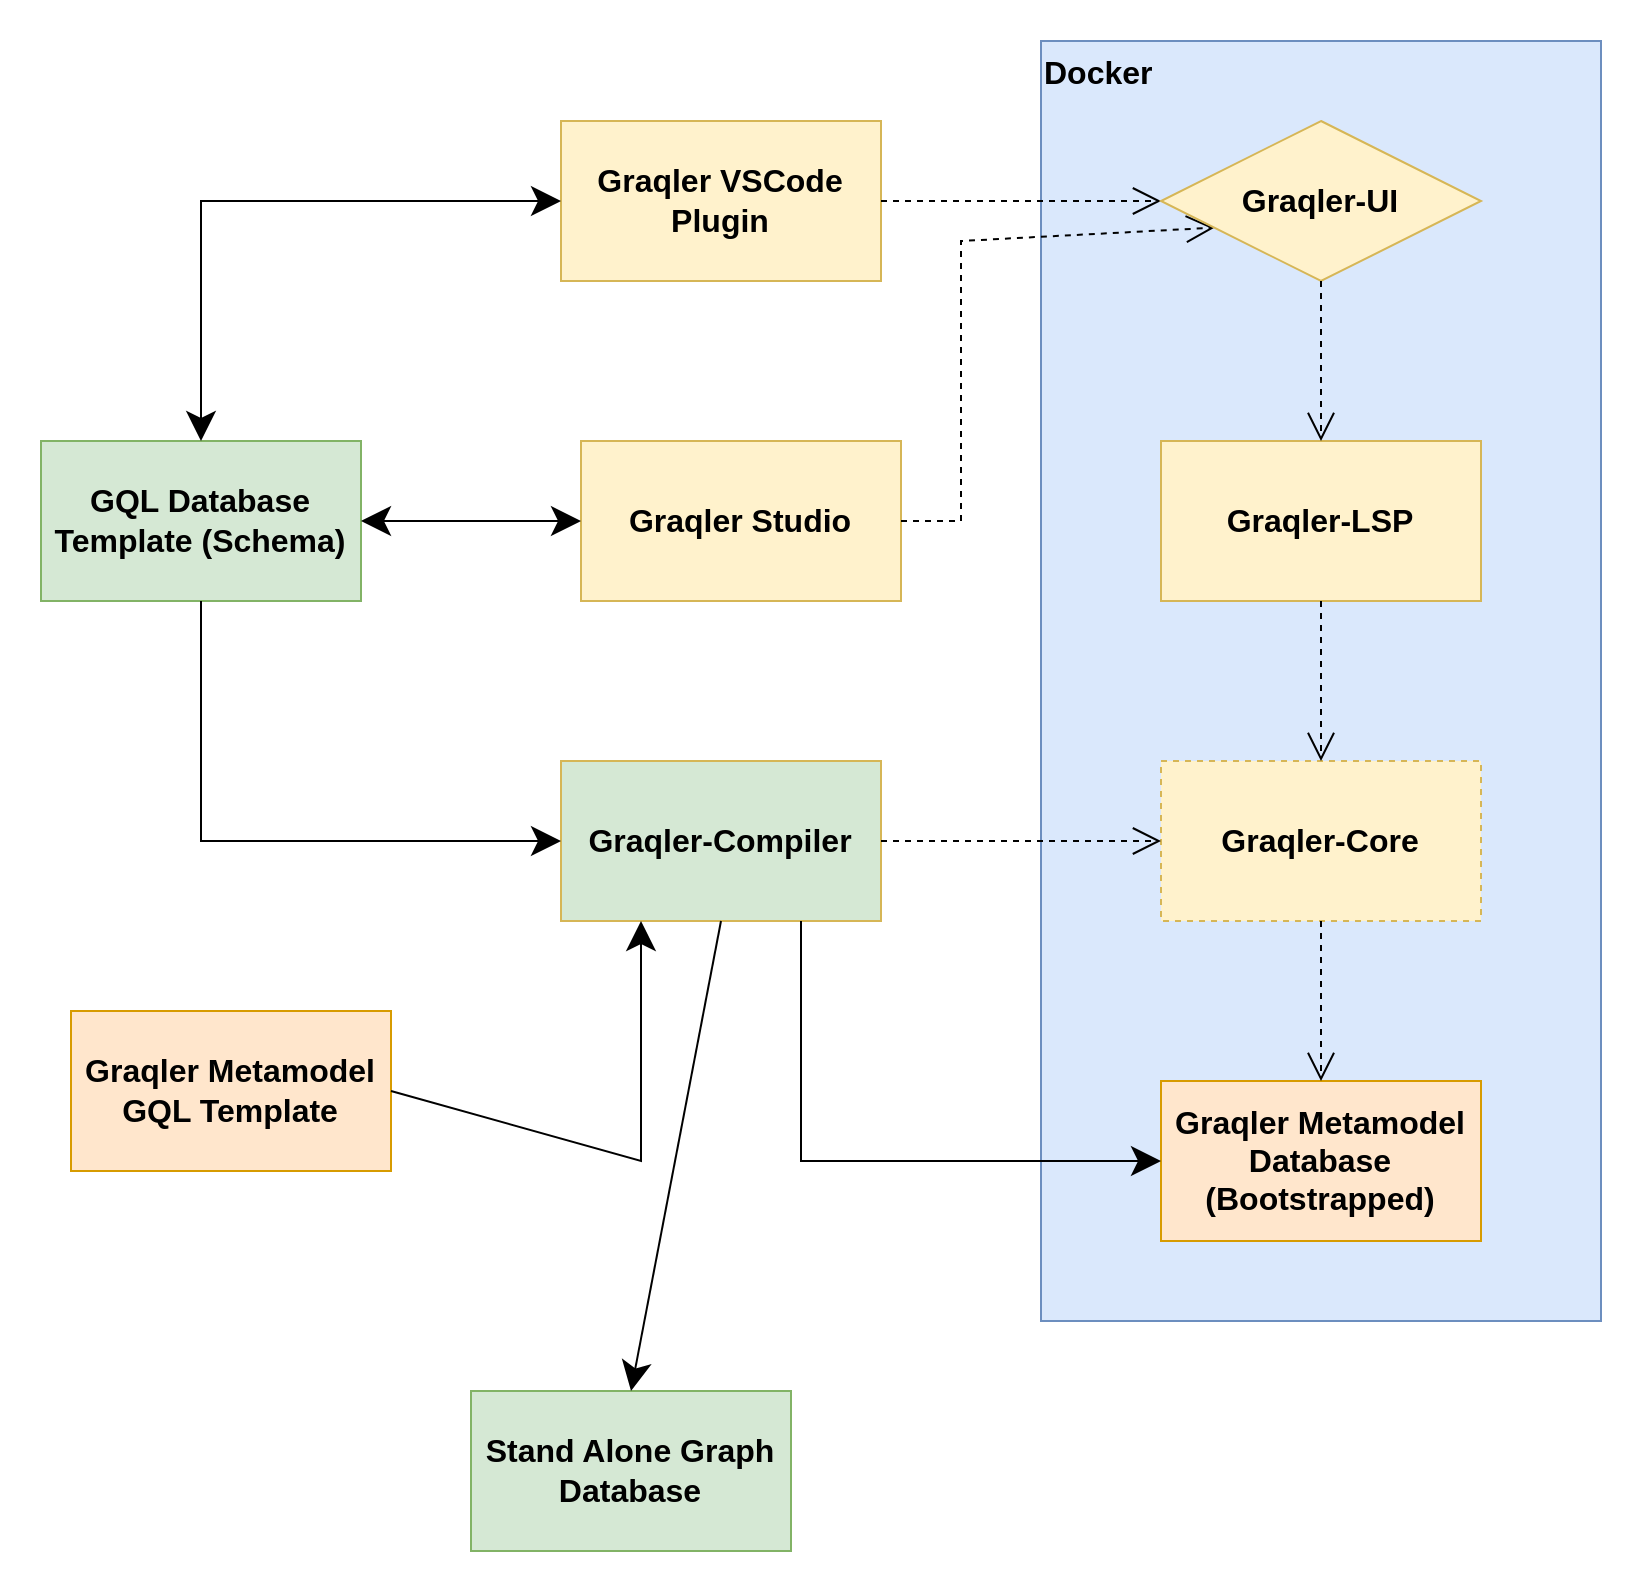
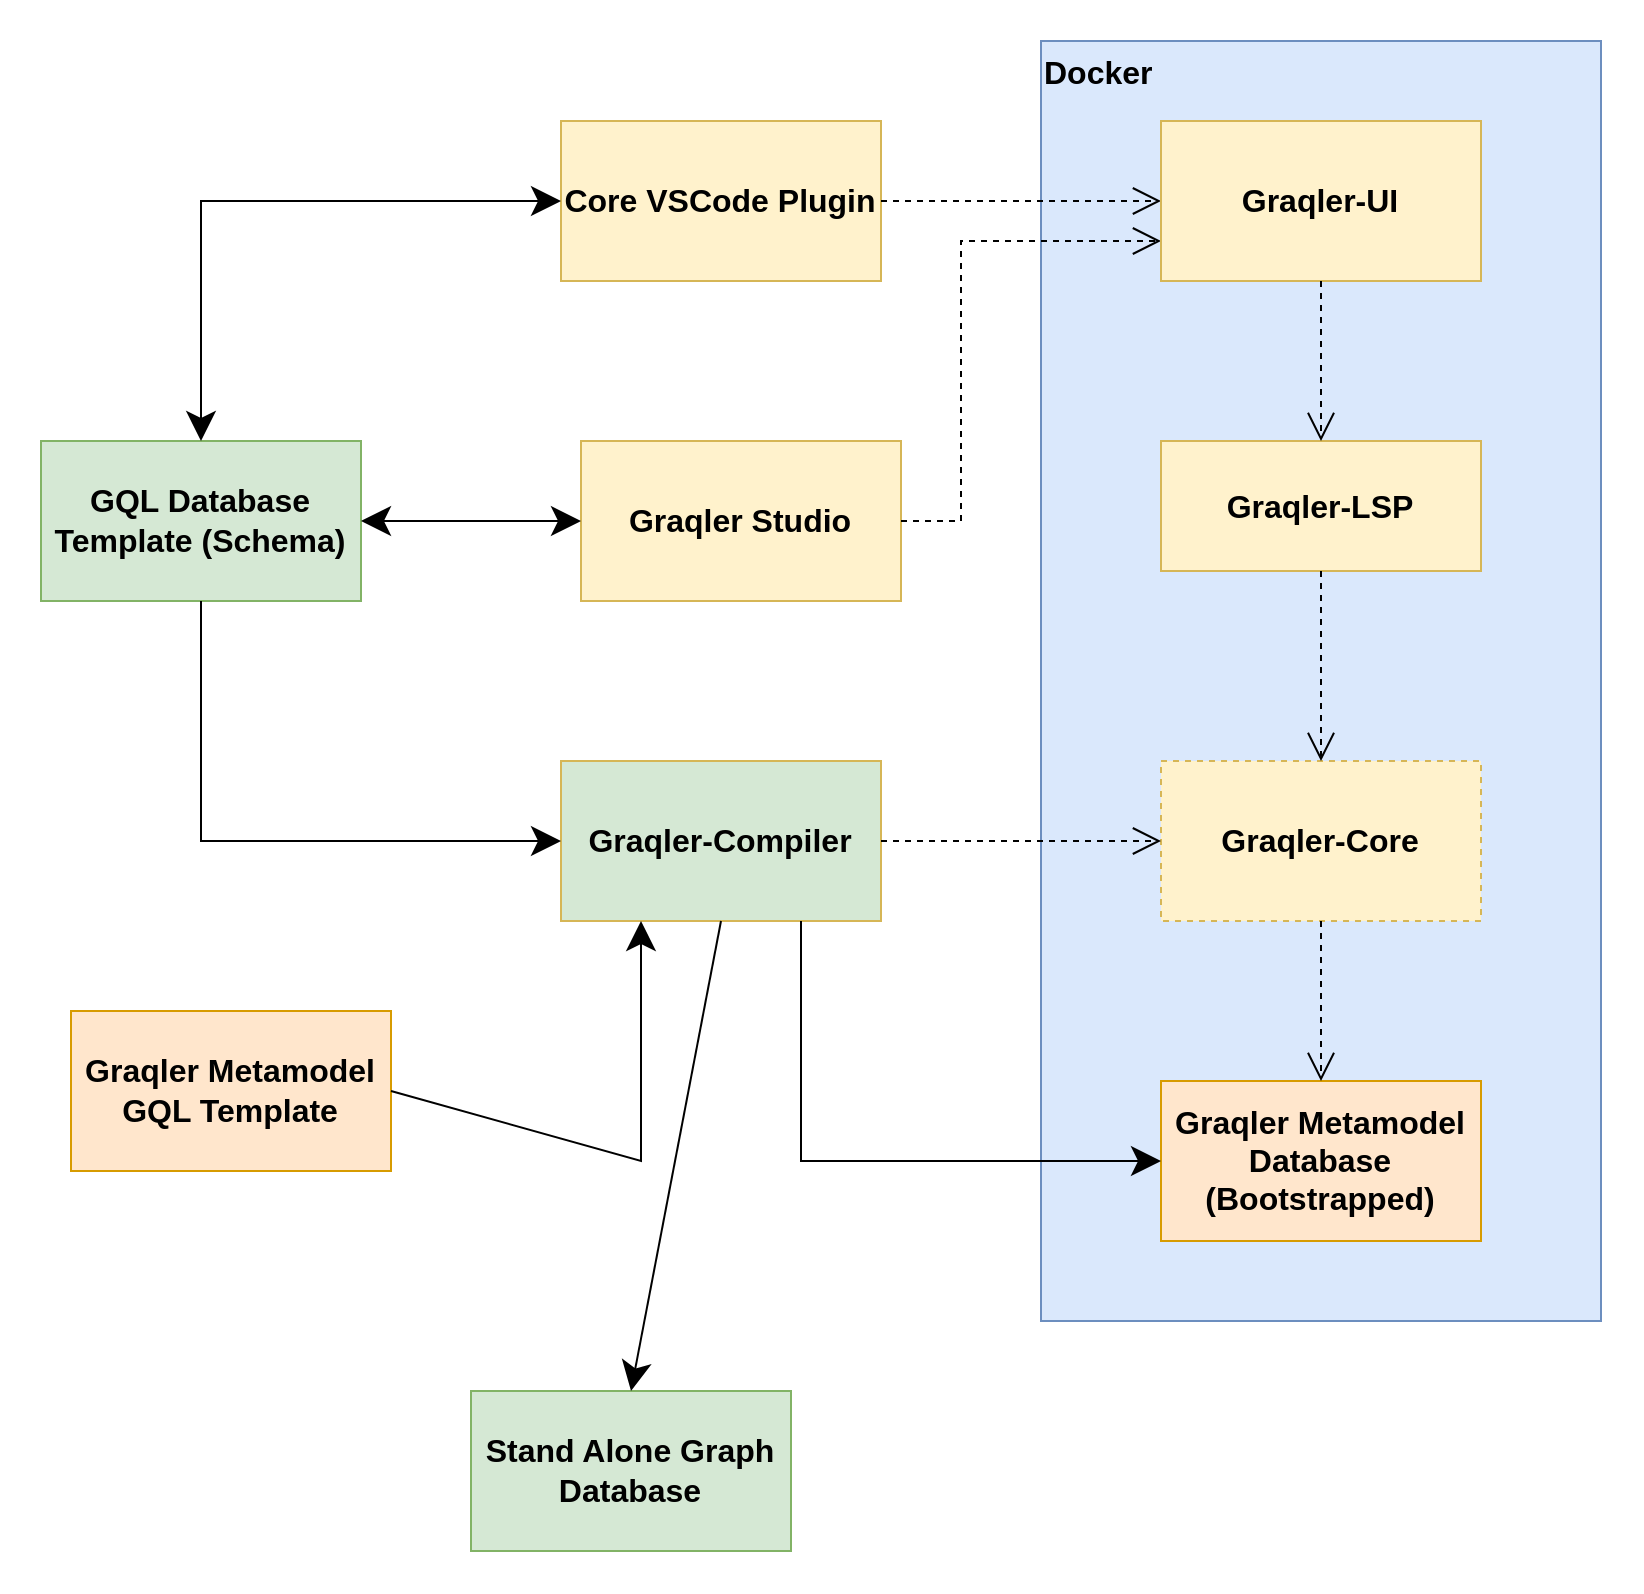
node "Graqler VSCode Plugin": label "Graqler VSCode Plugin" -> "Core VSCode Plugin"
node "Graqler-UI": shape diamond -> rectangle
node "Graqler-LSP": size 320x160 -> 320x130
